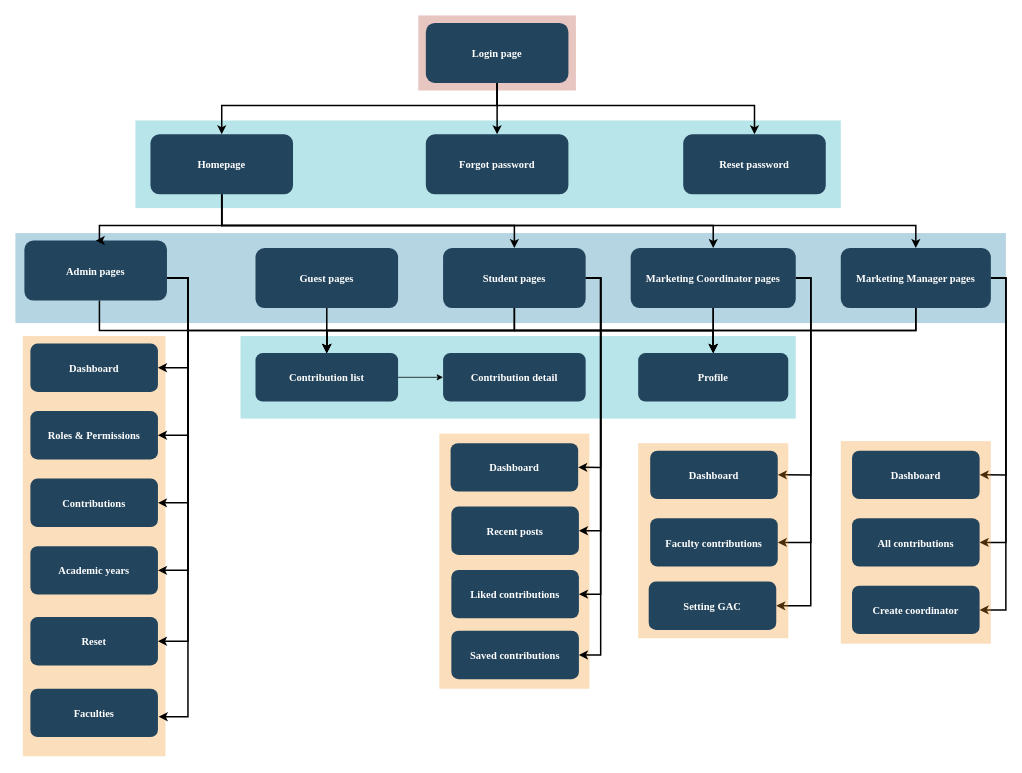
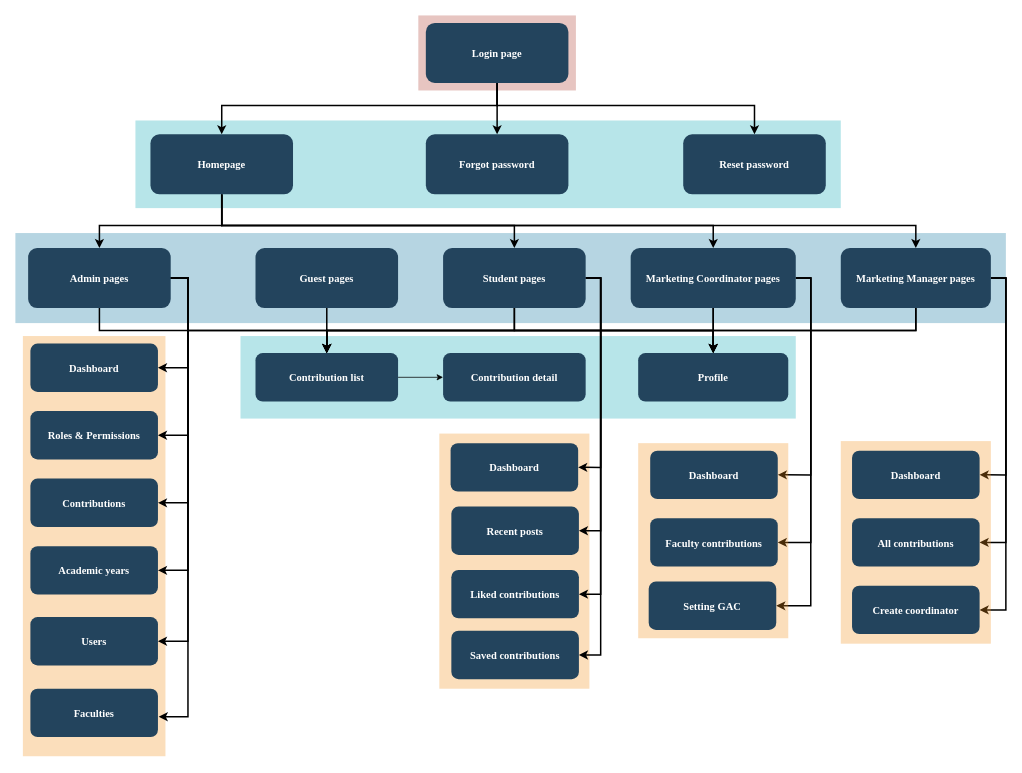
node "Admin pages": moved (96, 270) -> (99, 278)
node "Reset": label "Reset" -> "Users"
